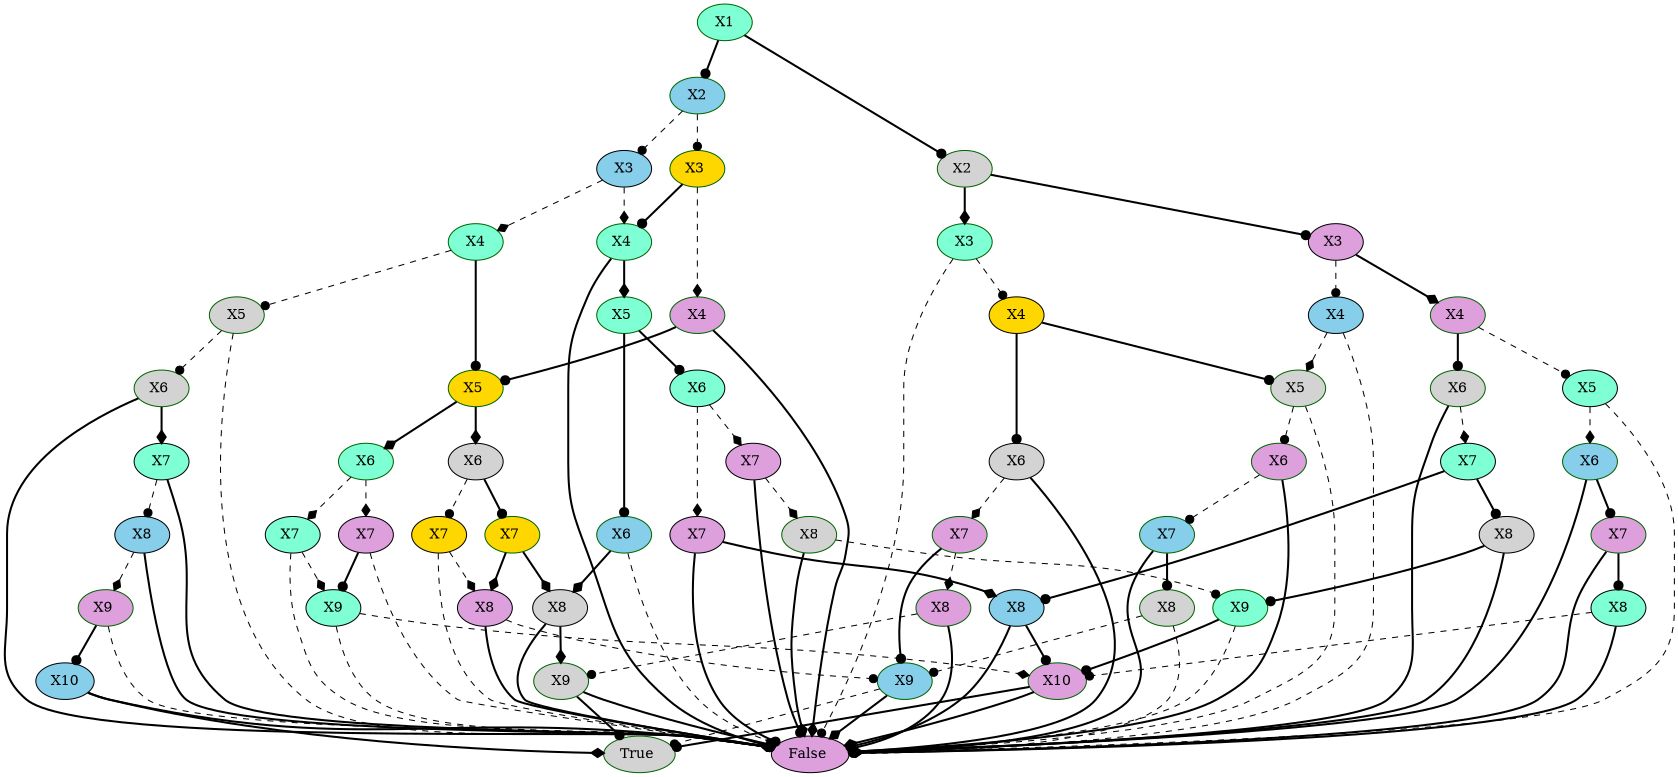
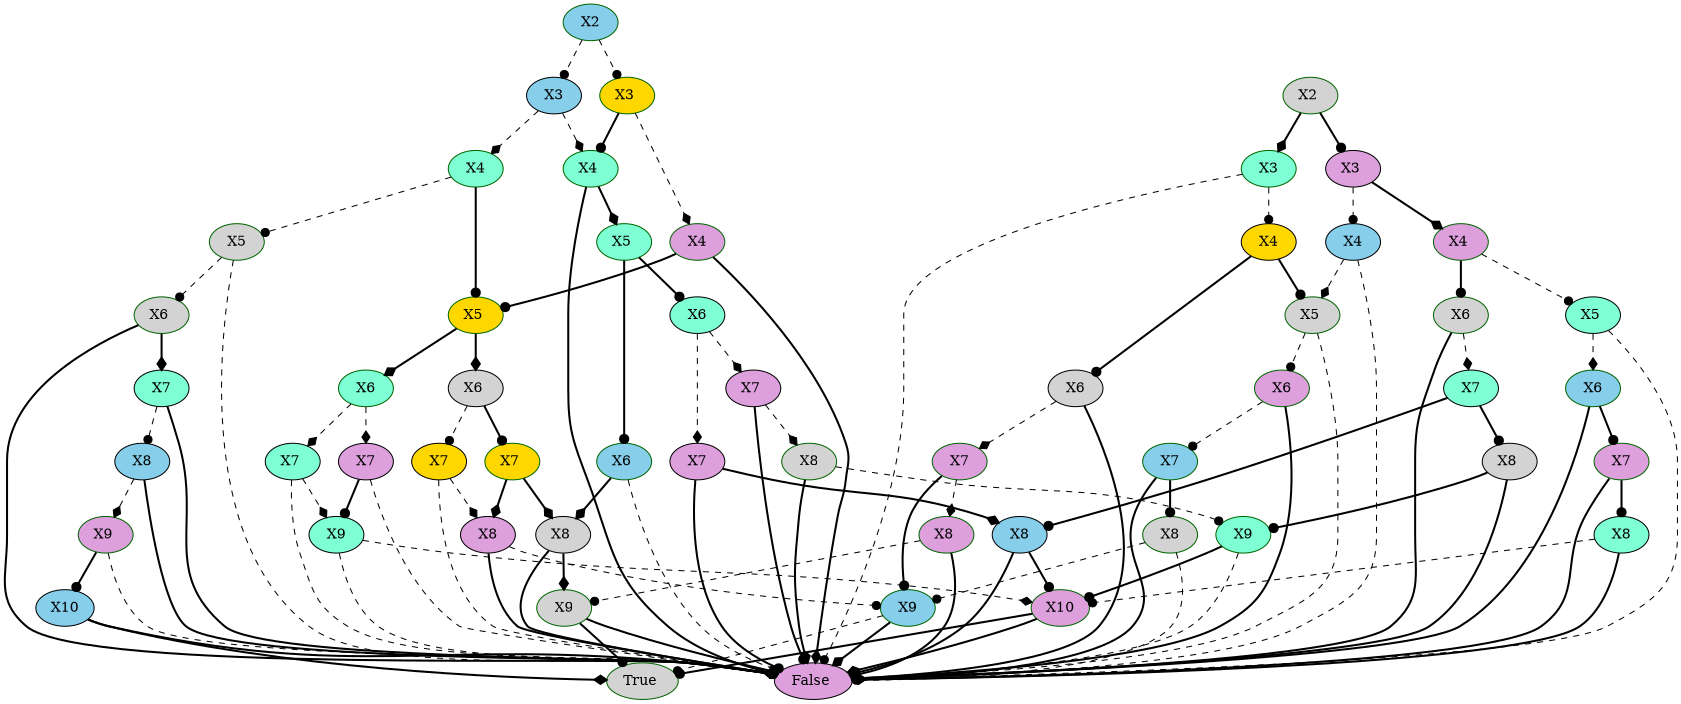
node "X1": removed
